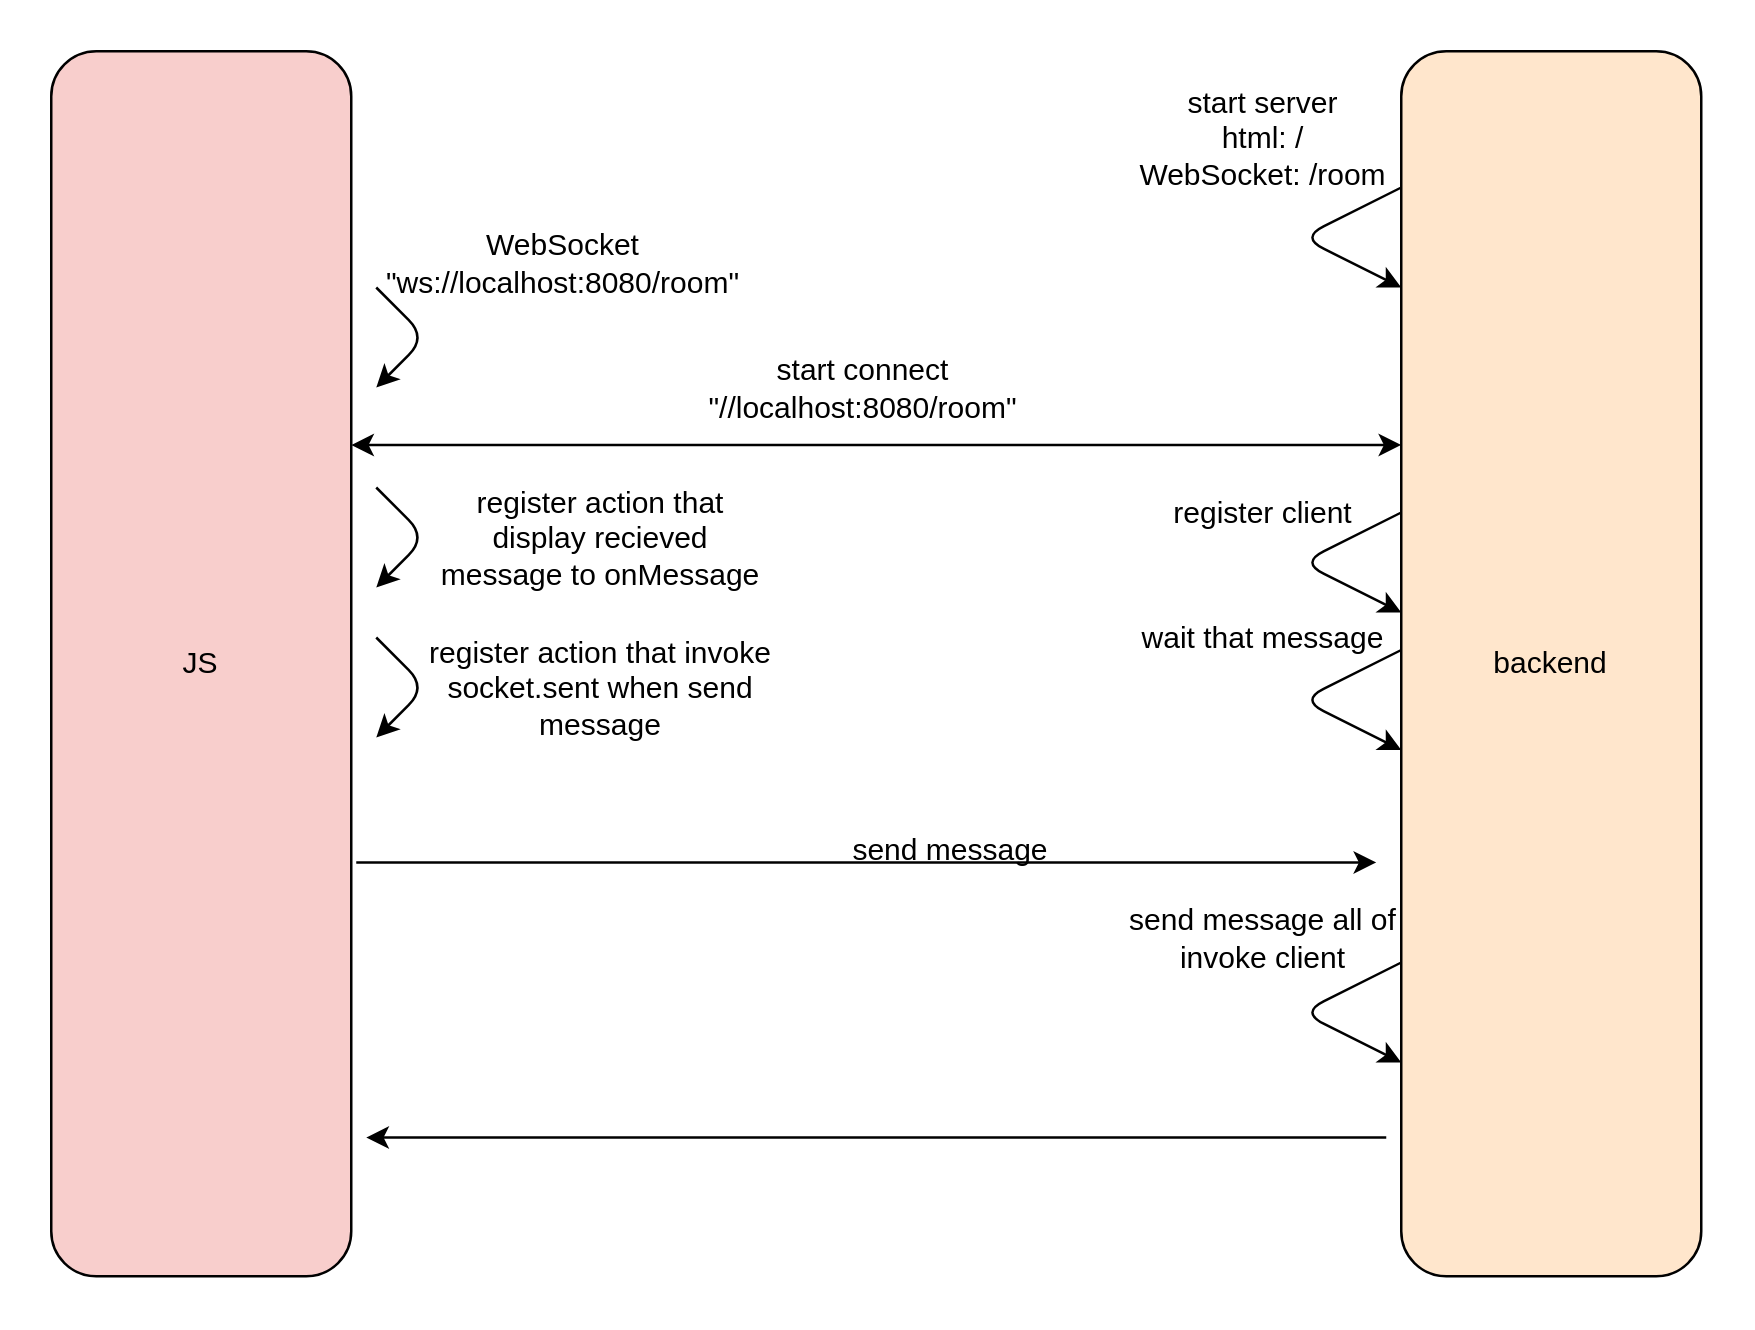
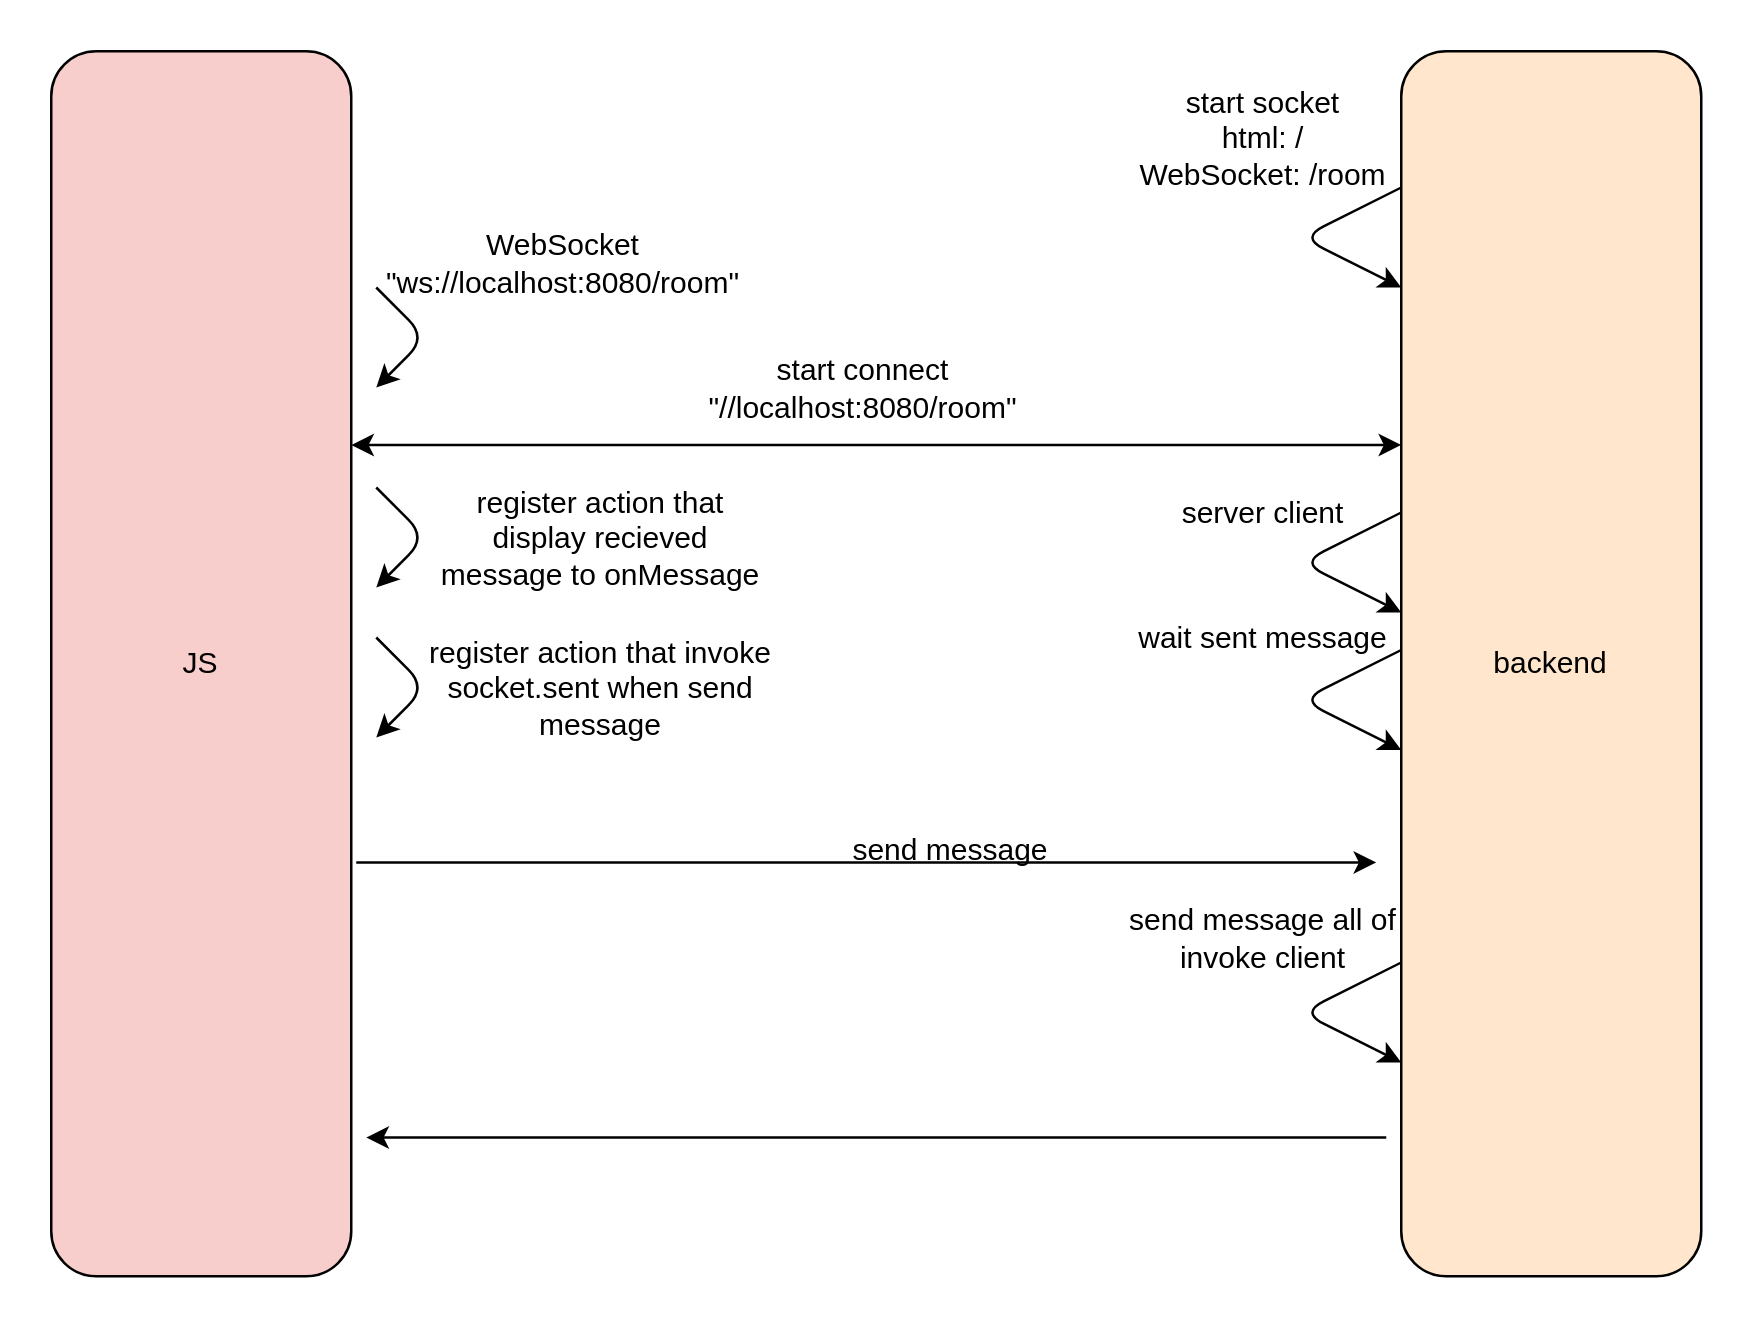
node "start server html: / WebSocket: /room": label "start server html: / WebSocket: /room" -> "start socket html: / WebSocket: /room"
node "register client": label "register client" -> "server client"
node "wait that message": label "wait that message" -> "wait sent message"
